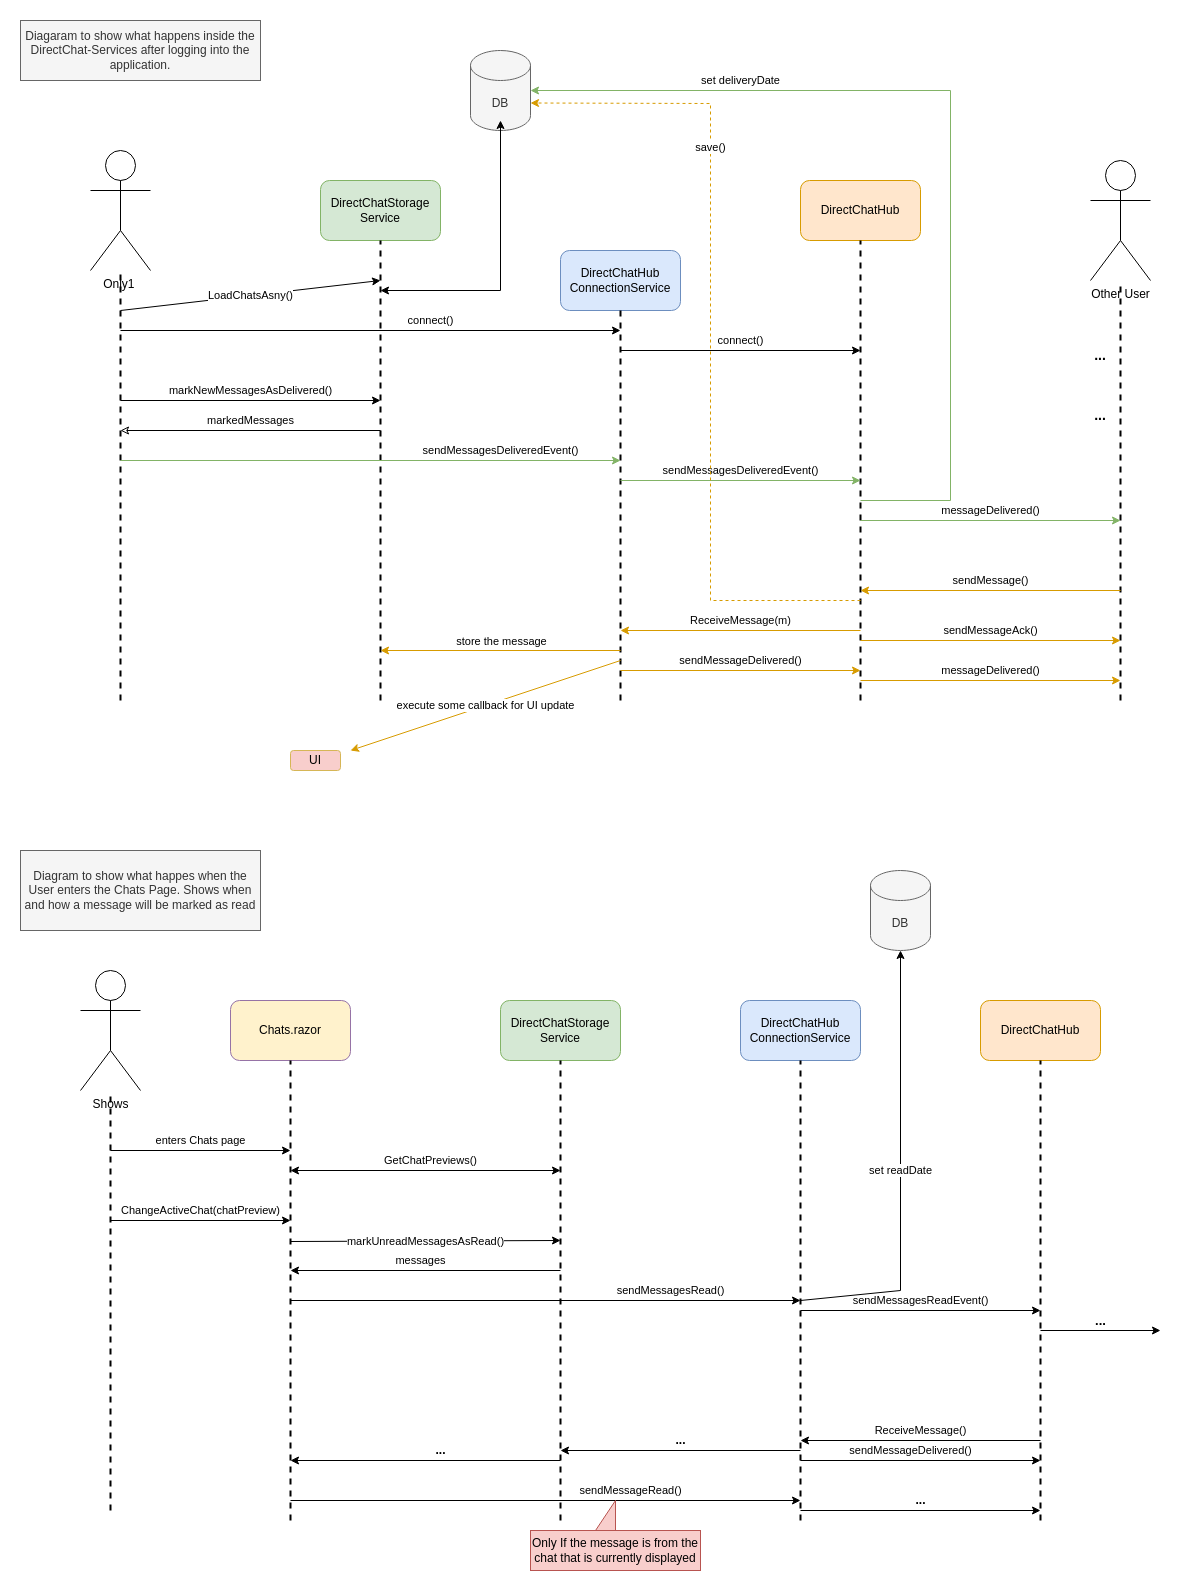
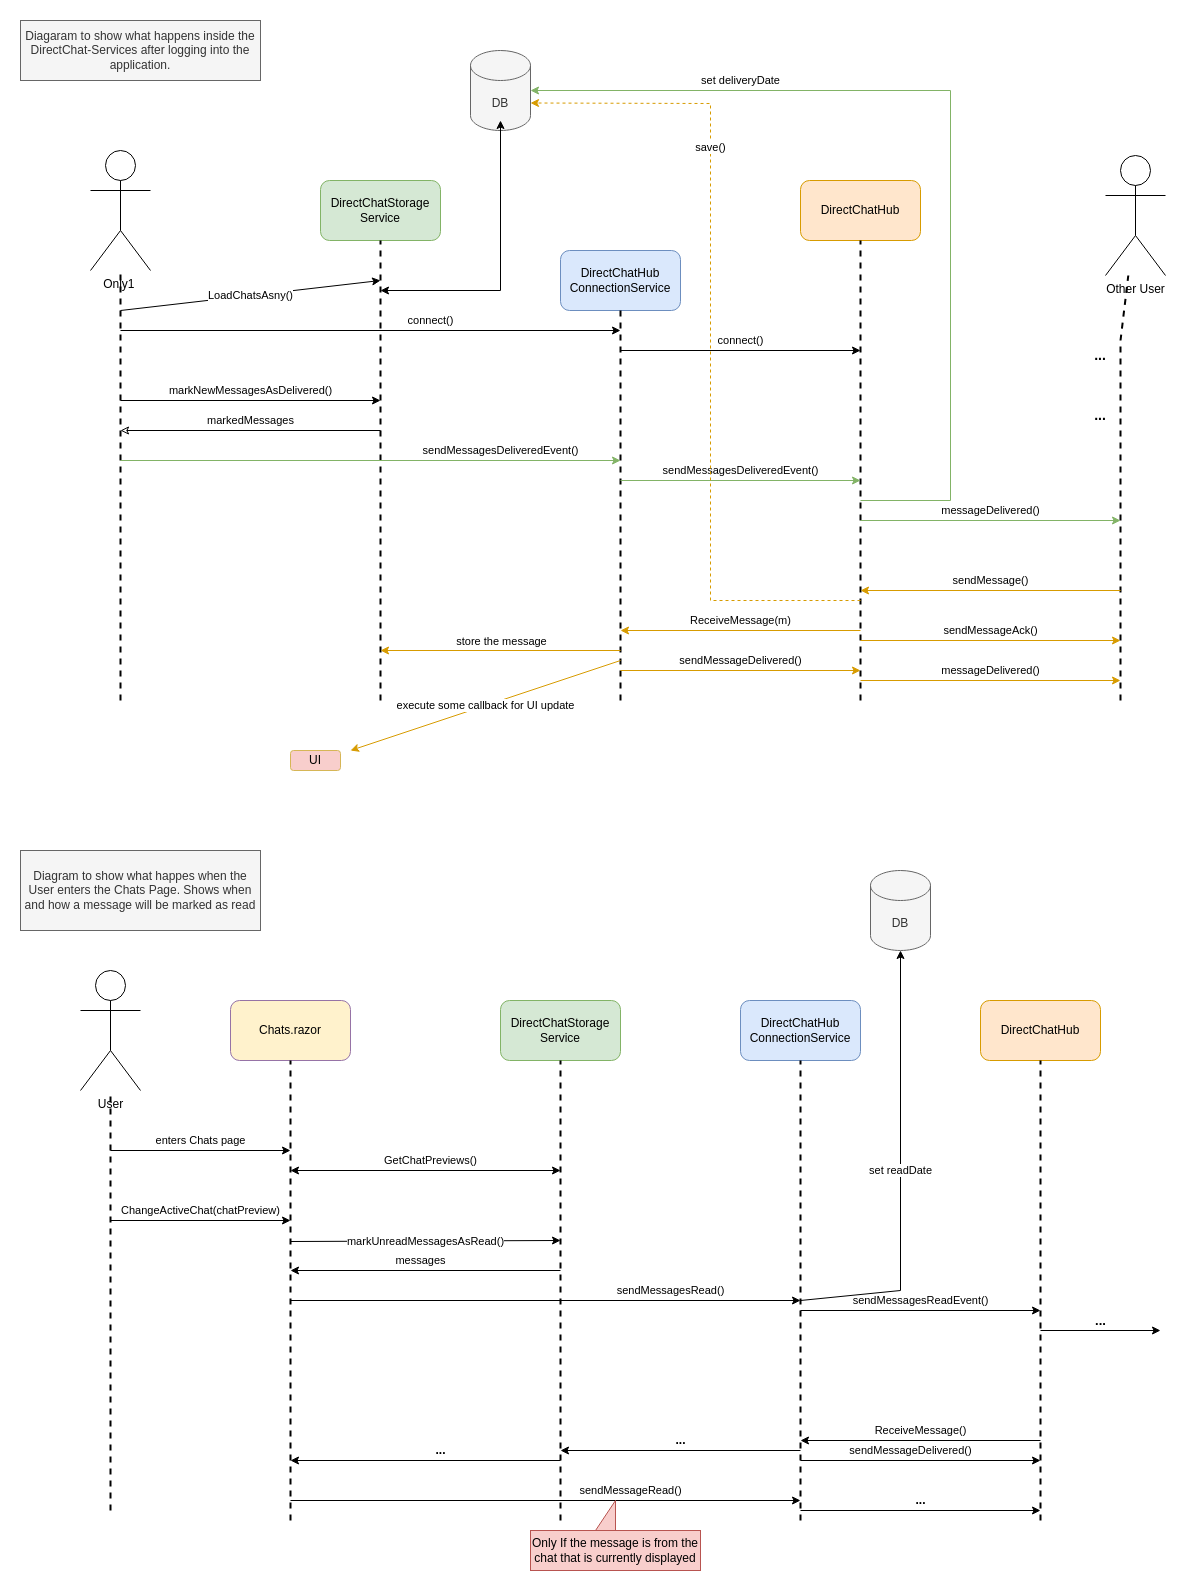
node "Other User": moved (1121, 221) -> (1136, 216)
node "Shows": label "Shows" -> "User"
